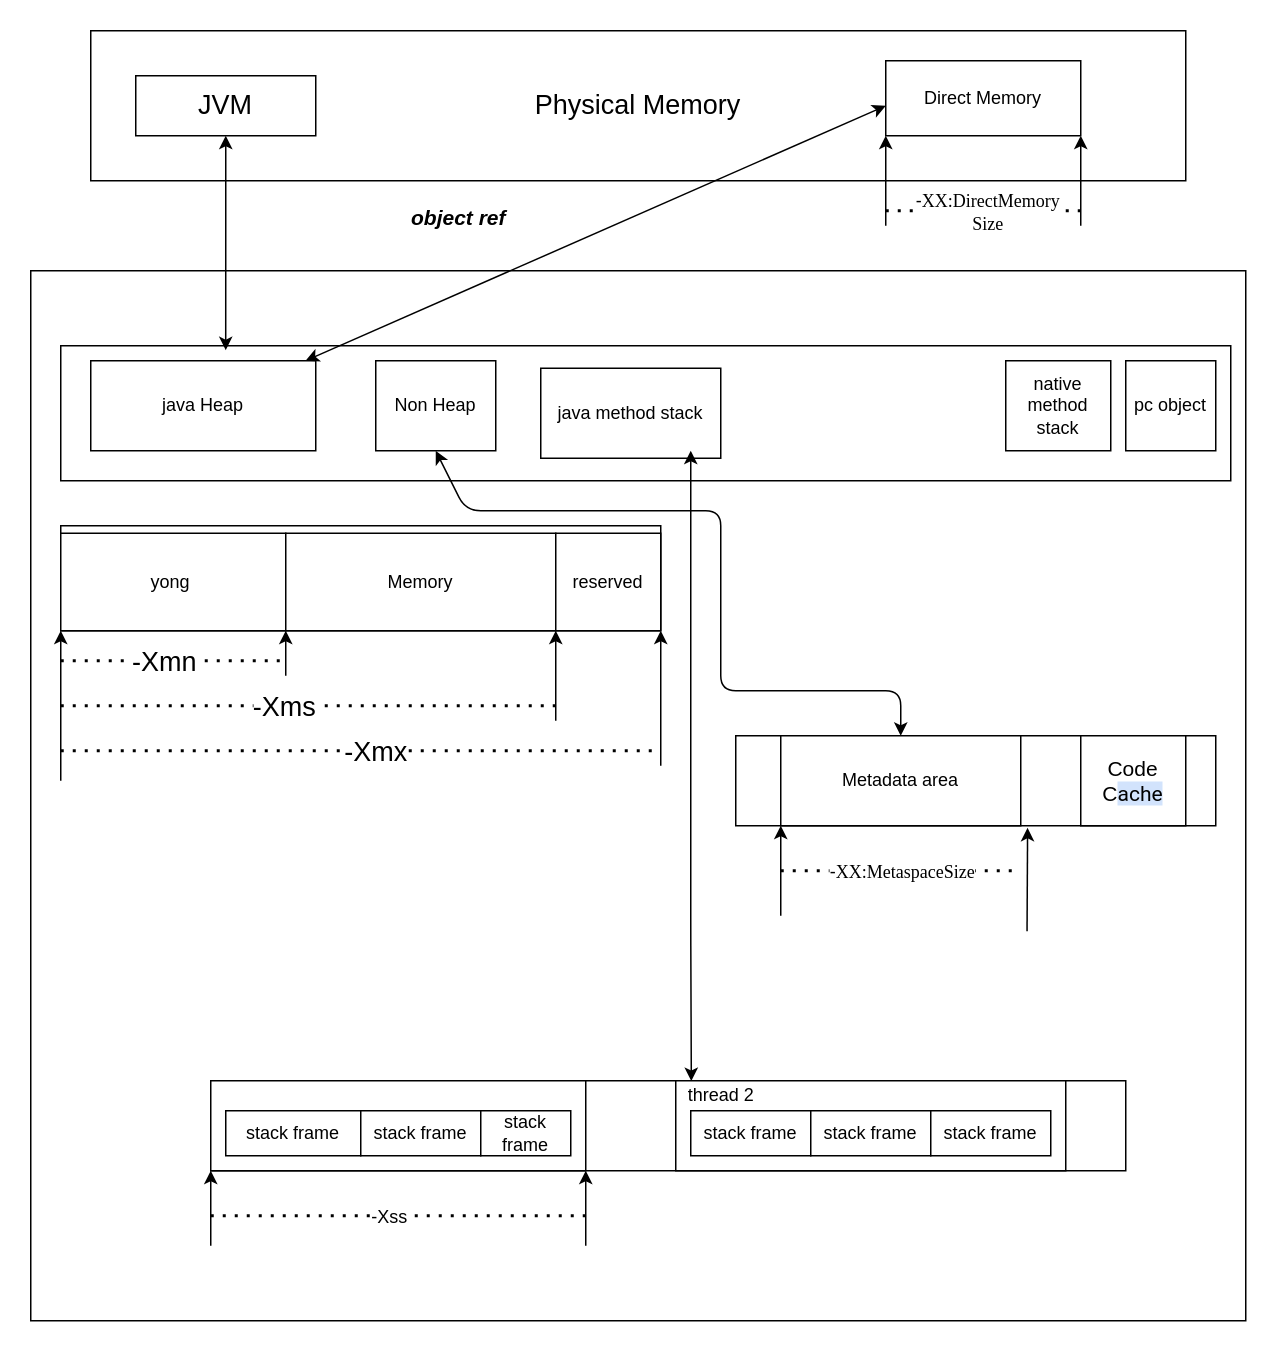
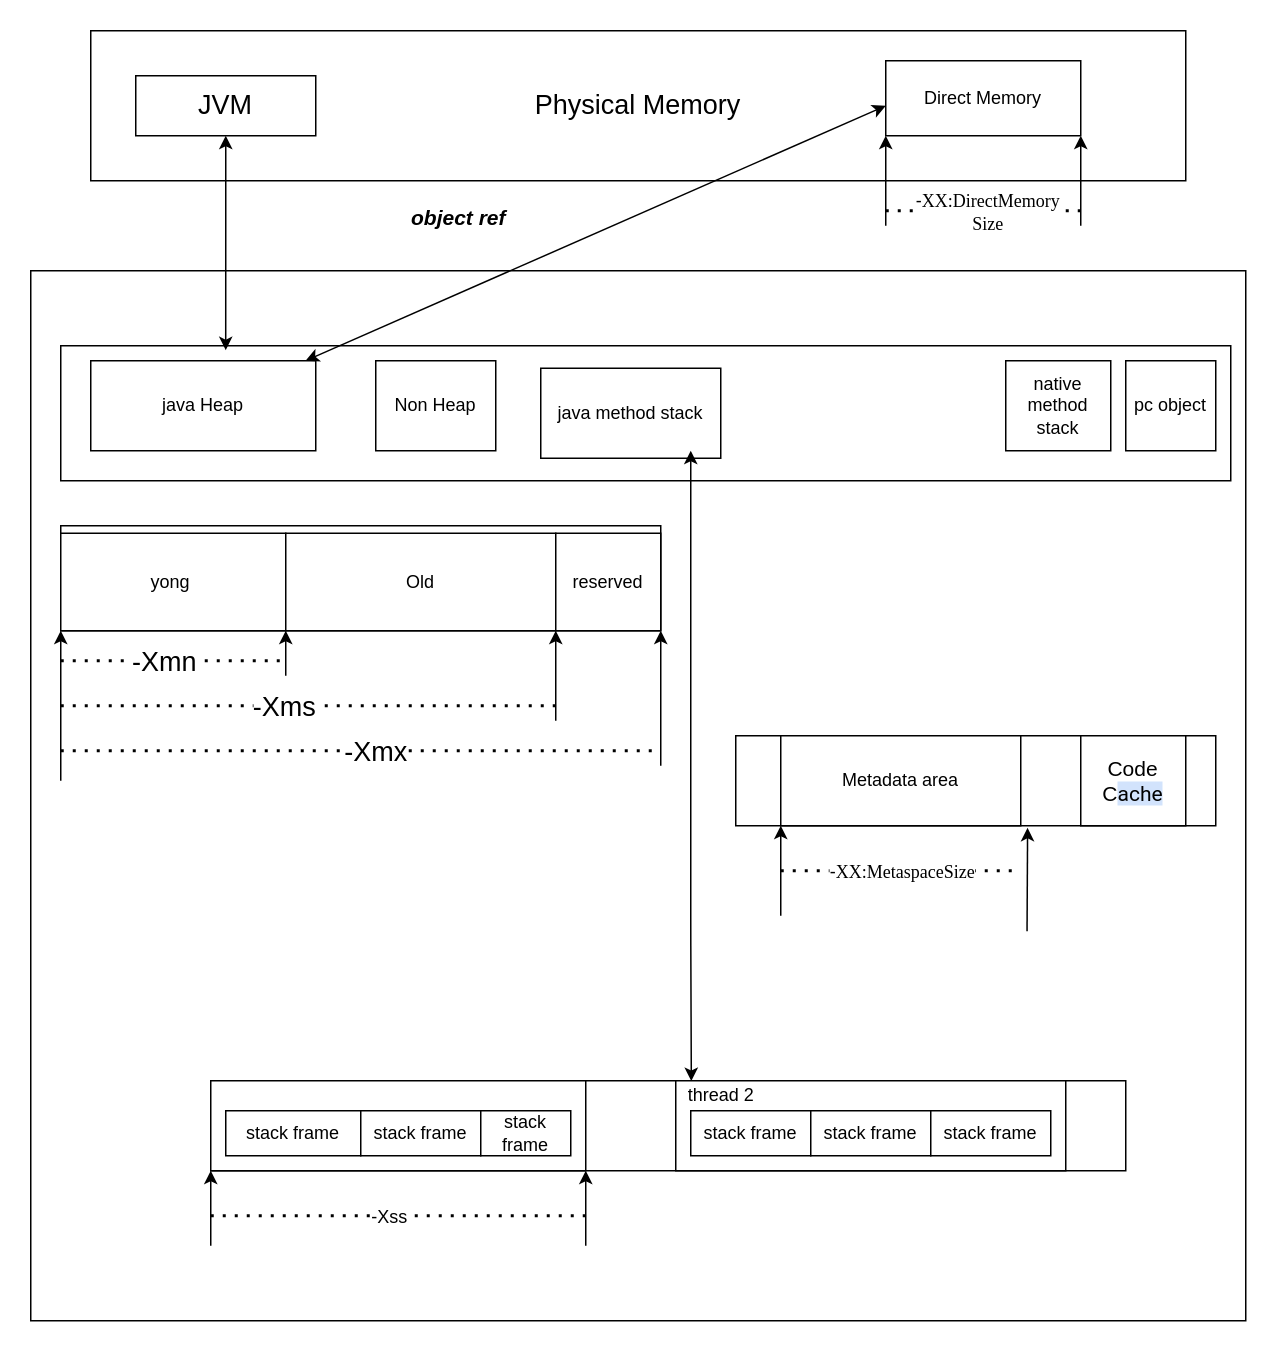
edge "Non Heap" -- "Metadata area": removed
node "Memory": label "Memory" -> "Old"
